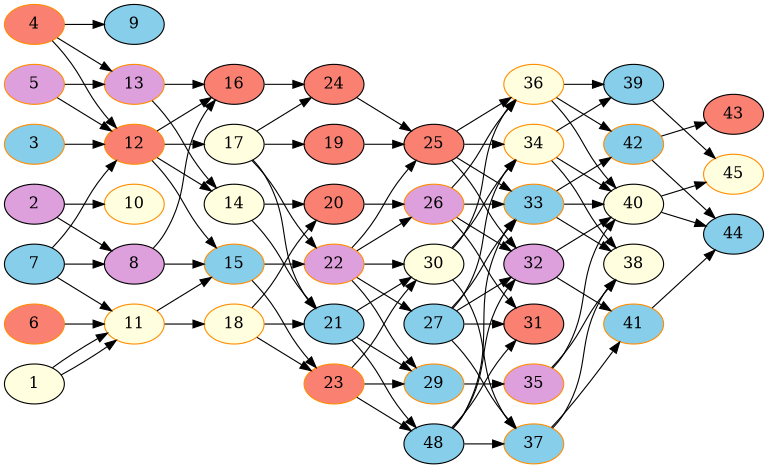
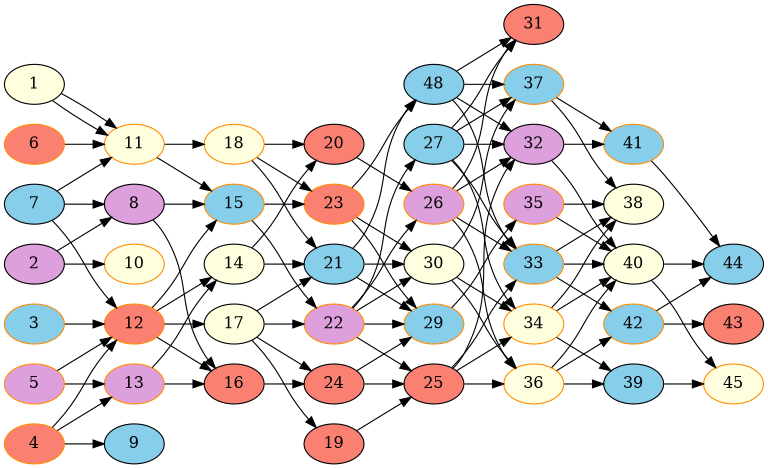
edge "24" -> "29": added
